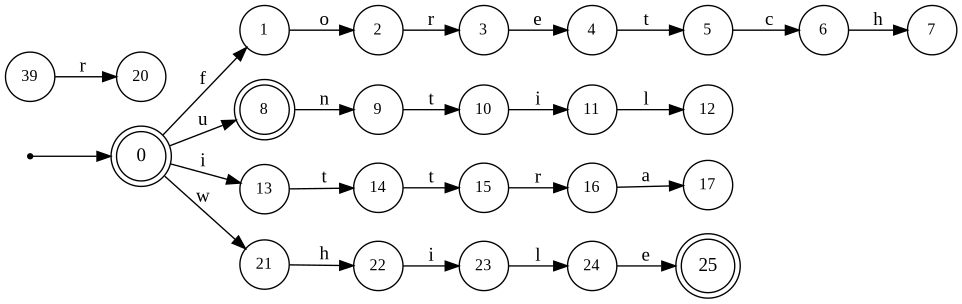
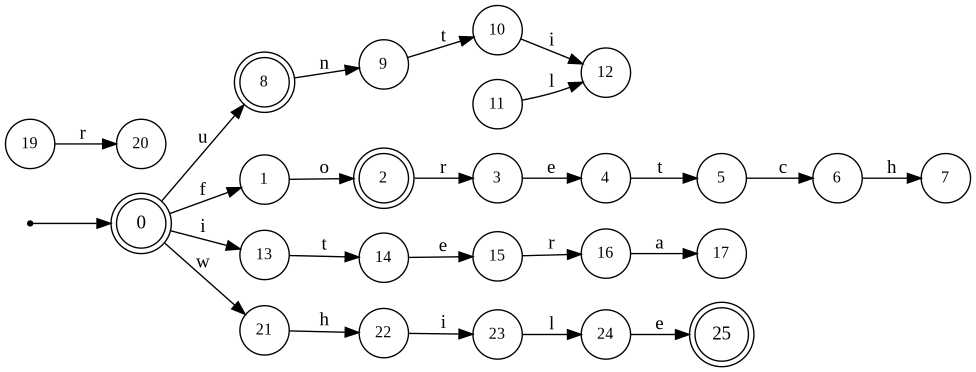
node "2": shape circle -> doublecircle
node "39": label "39" -> "19"
edge "10" -> "11": now "10" -> "12"
edge "14" -> "15": label "t" -> "e"
